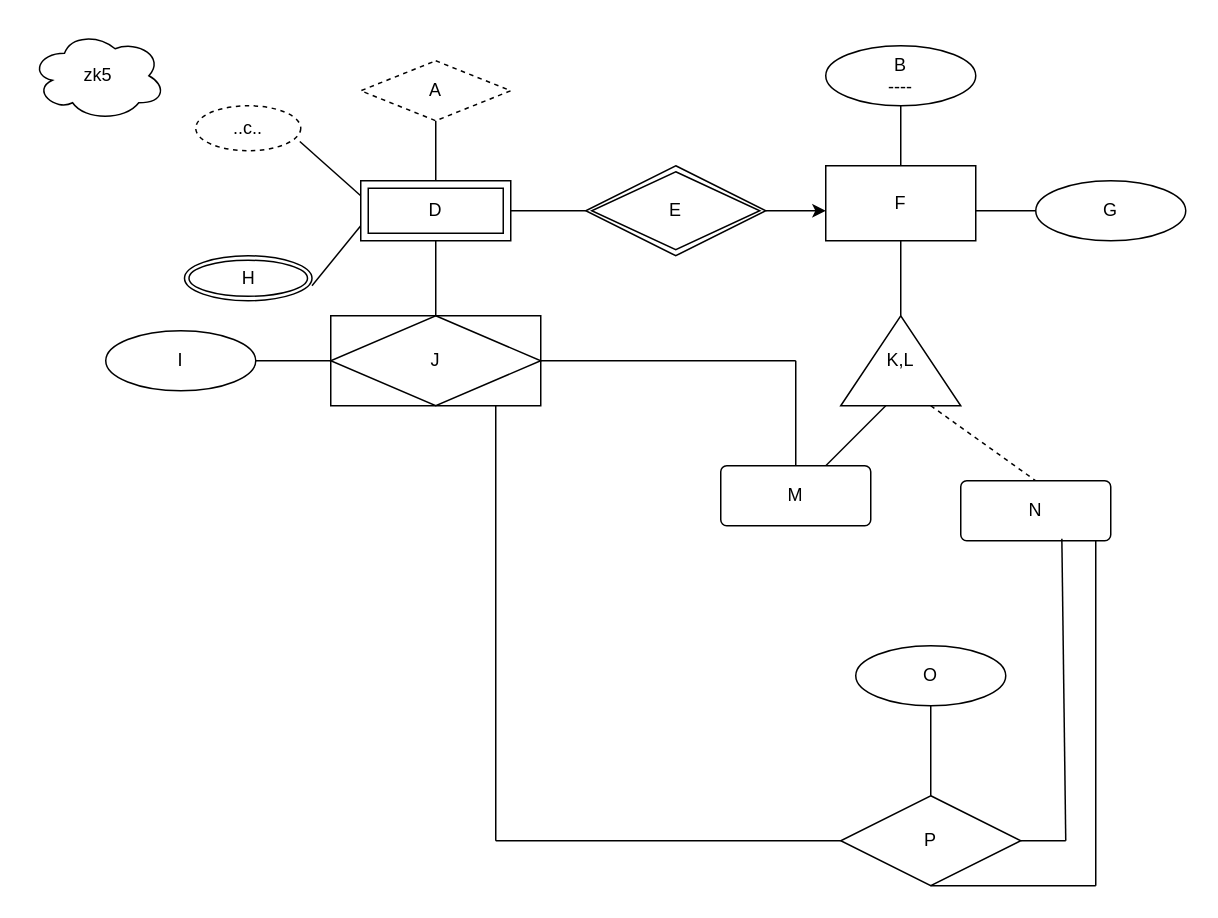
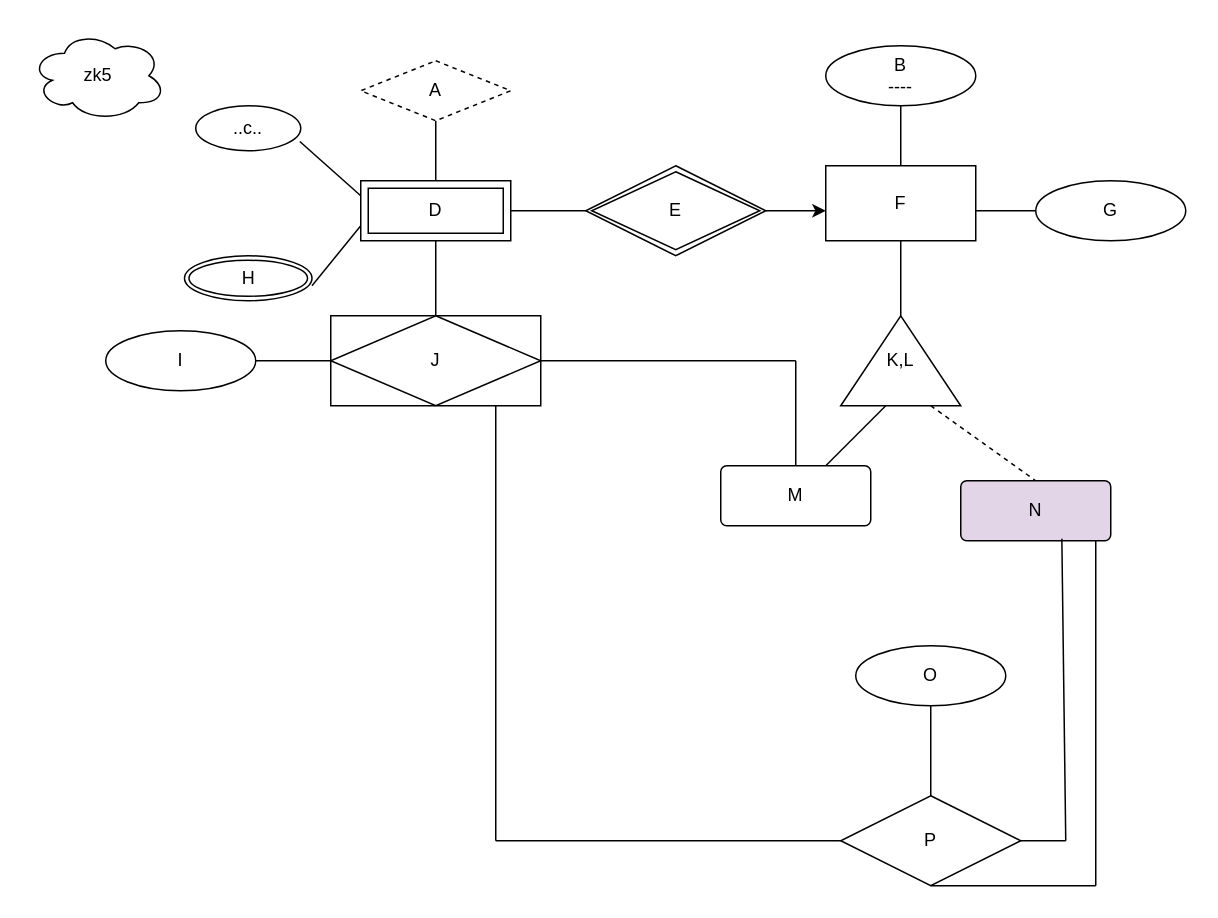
node "..c..": style dashed -> solid
node "N": fillcolor #ffffff -> #e1d5e7
